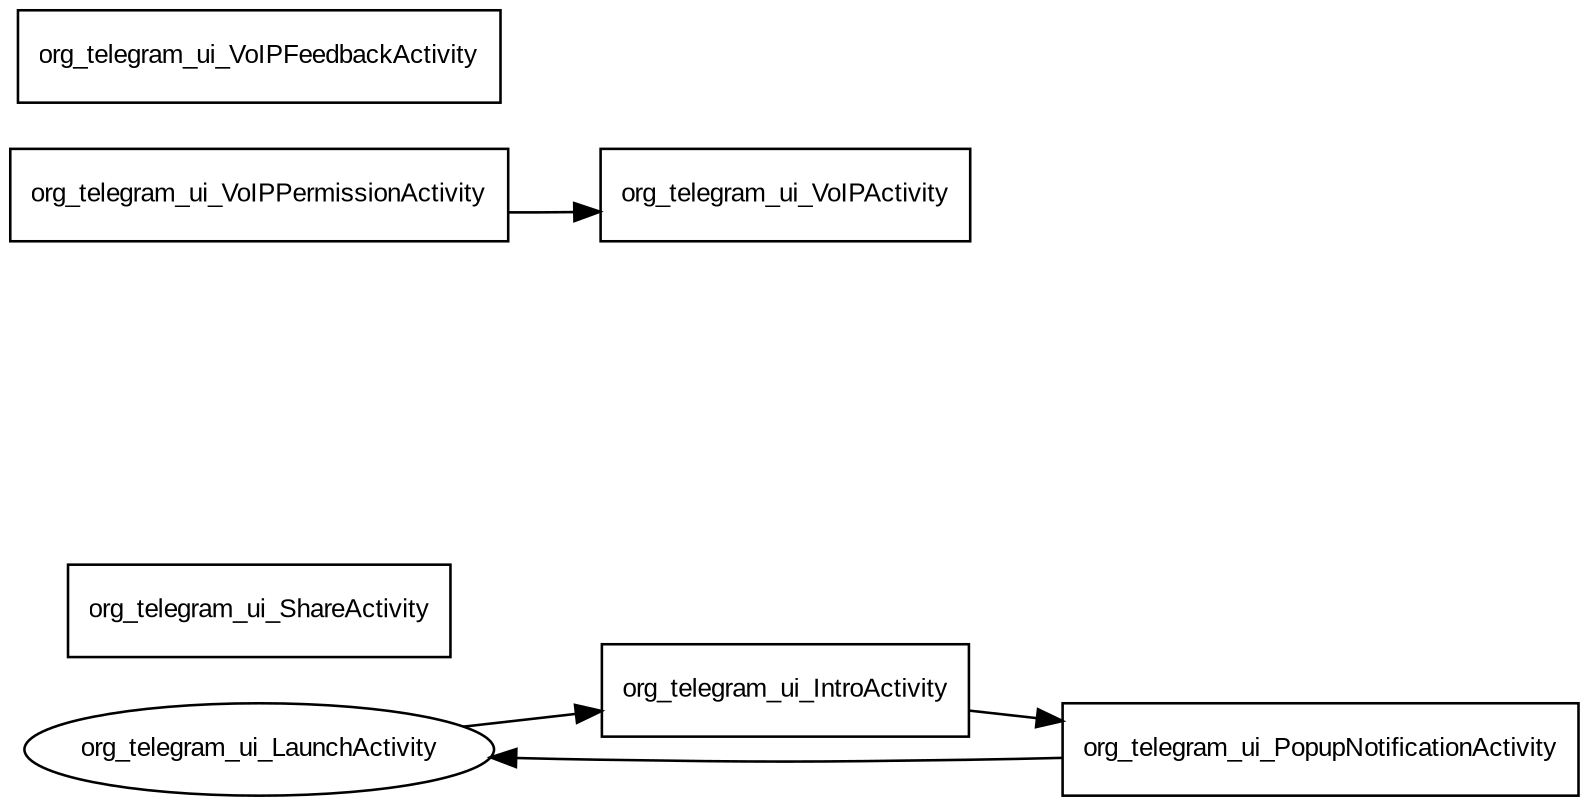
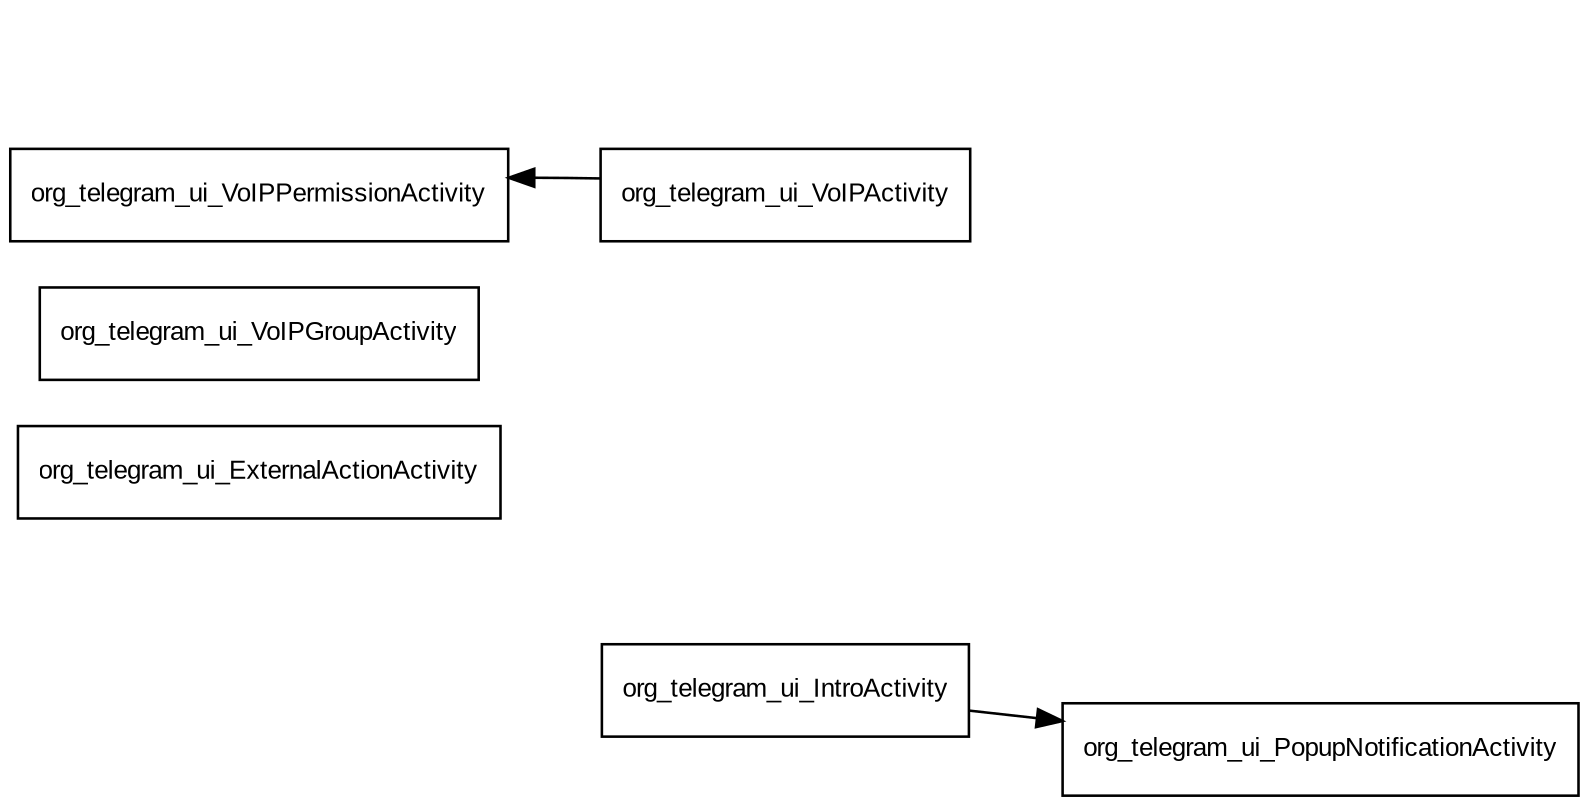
node "org_telegram_ui_VoIPFeedbackActivity": removed
edge "org_telegram_ui_VoIPPermissionActivity" -> "org_telegram_ui_VoIPActivity": reversed
node "org_telegram_ui_VoIPGroupActivity": added
node "org_telegram_ui_ExternalActionActivity": added
node "org_telegram_ui_ShareActivity": removed
node "org_telegram_ui_LaunchActivity": removed
